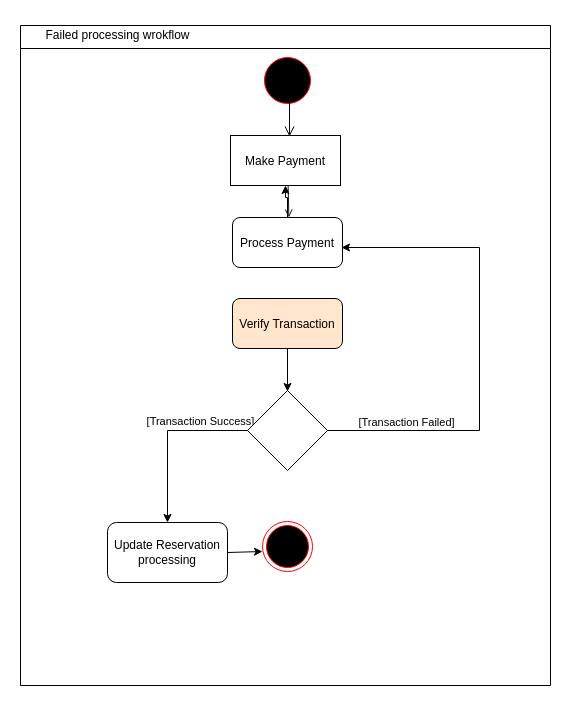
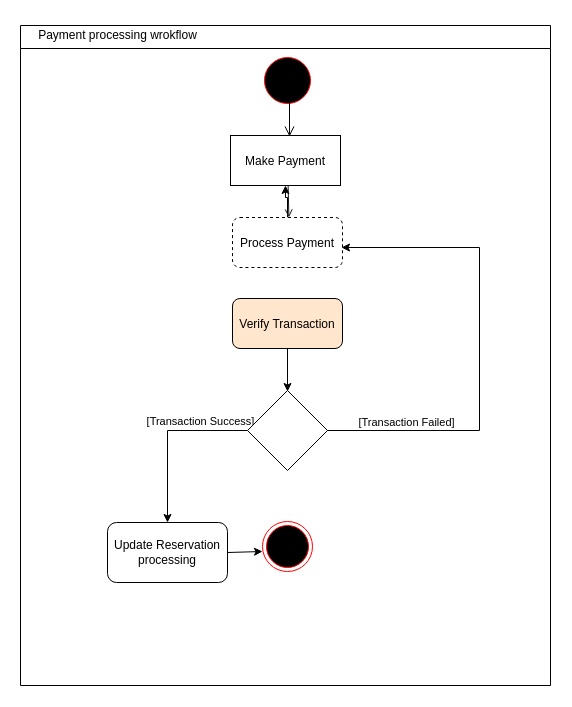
node "Failed processing wrokflow": label "Failed processing wrokflow" -> "Payment processing wrokflow"
node "Process Payment": style solid -> dashed
